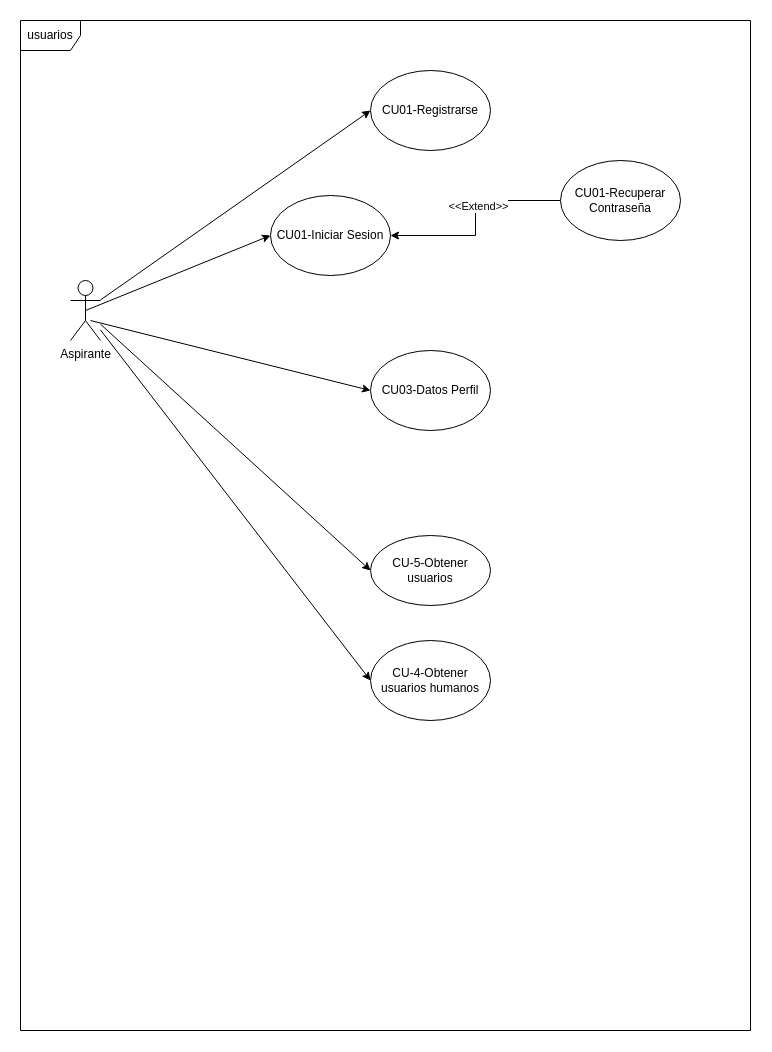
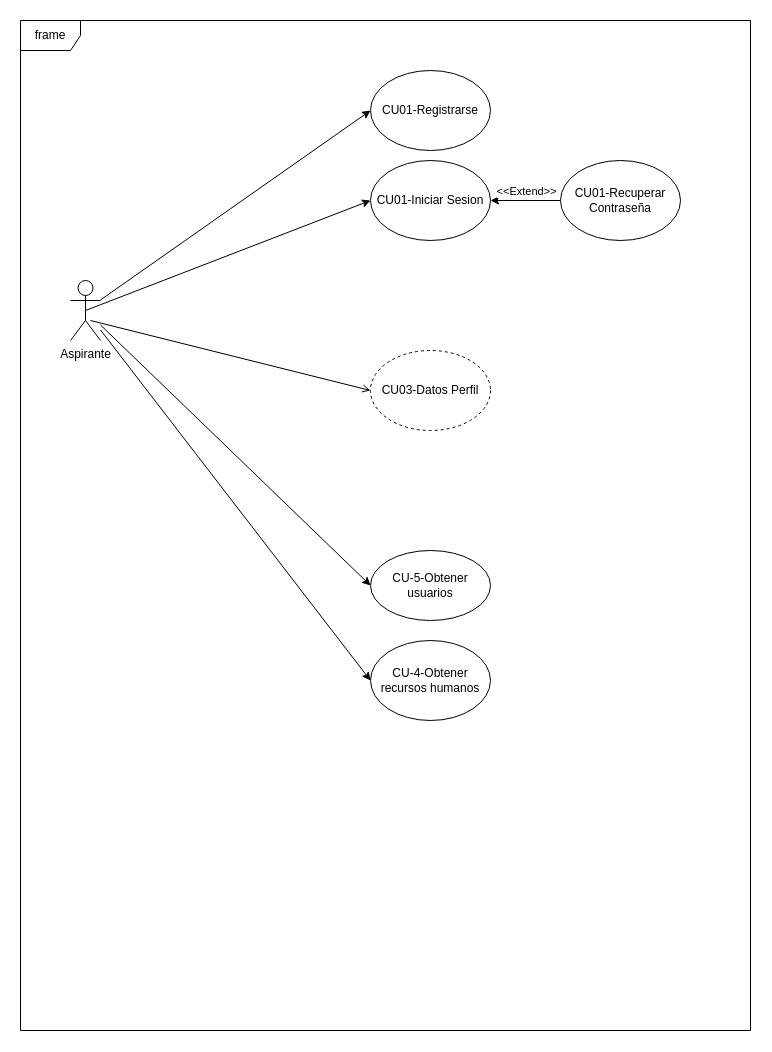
node "usuarios": label "usuarios" -> "frame"
node "CU01-Iniciar Sesion": moved (331, 236) -> (431, 201)
edge "Aspirante" -> "CU03-Datos Perfil": arrowhead classic -> open
node "CU03-Datos Perfil": style solid -> dashed
node "CU-5-Obtener usuarios": moved (431, 571) -> (431, 586)
node "CU-4-Obtener usuarios humanos": label "CU-4-Obtener usuarios humanos" -> "CU-4-Obtener recursos humanos"
